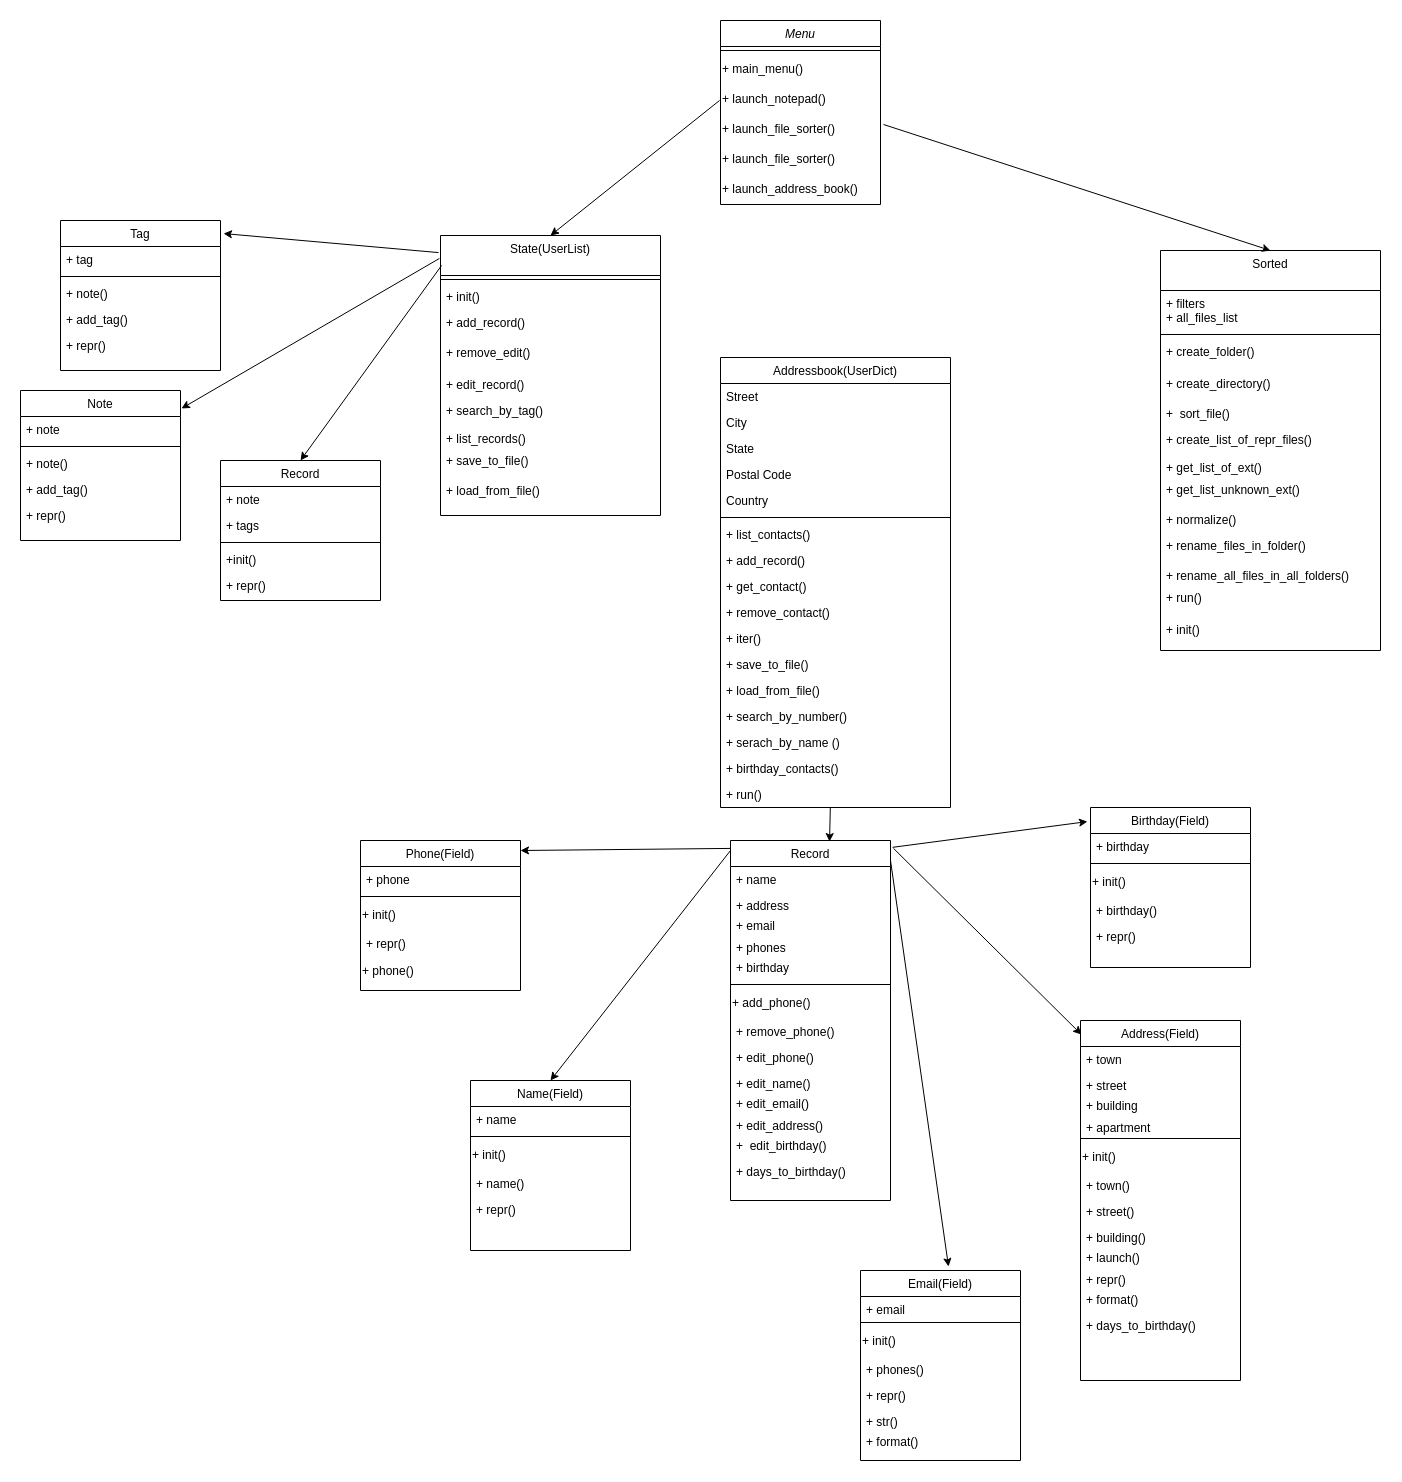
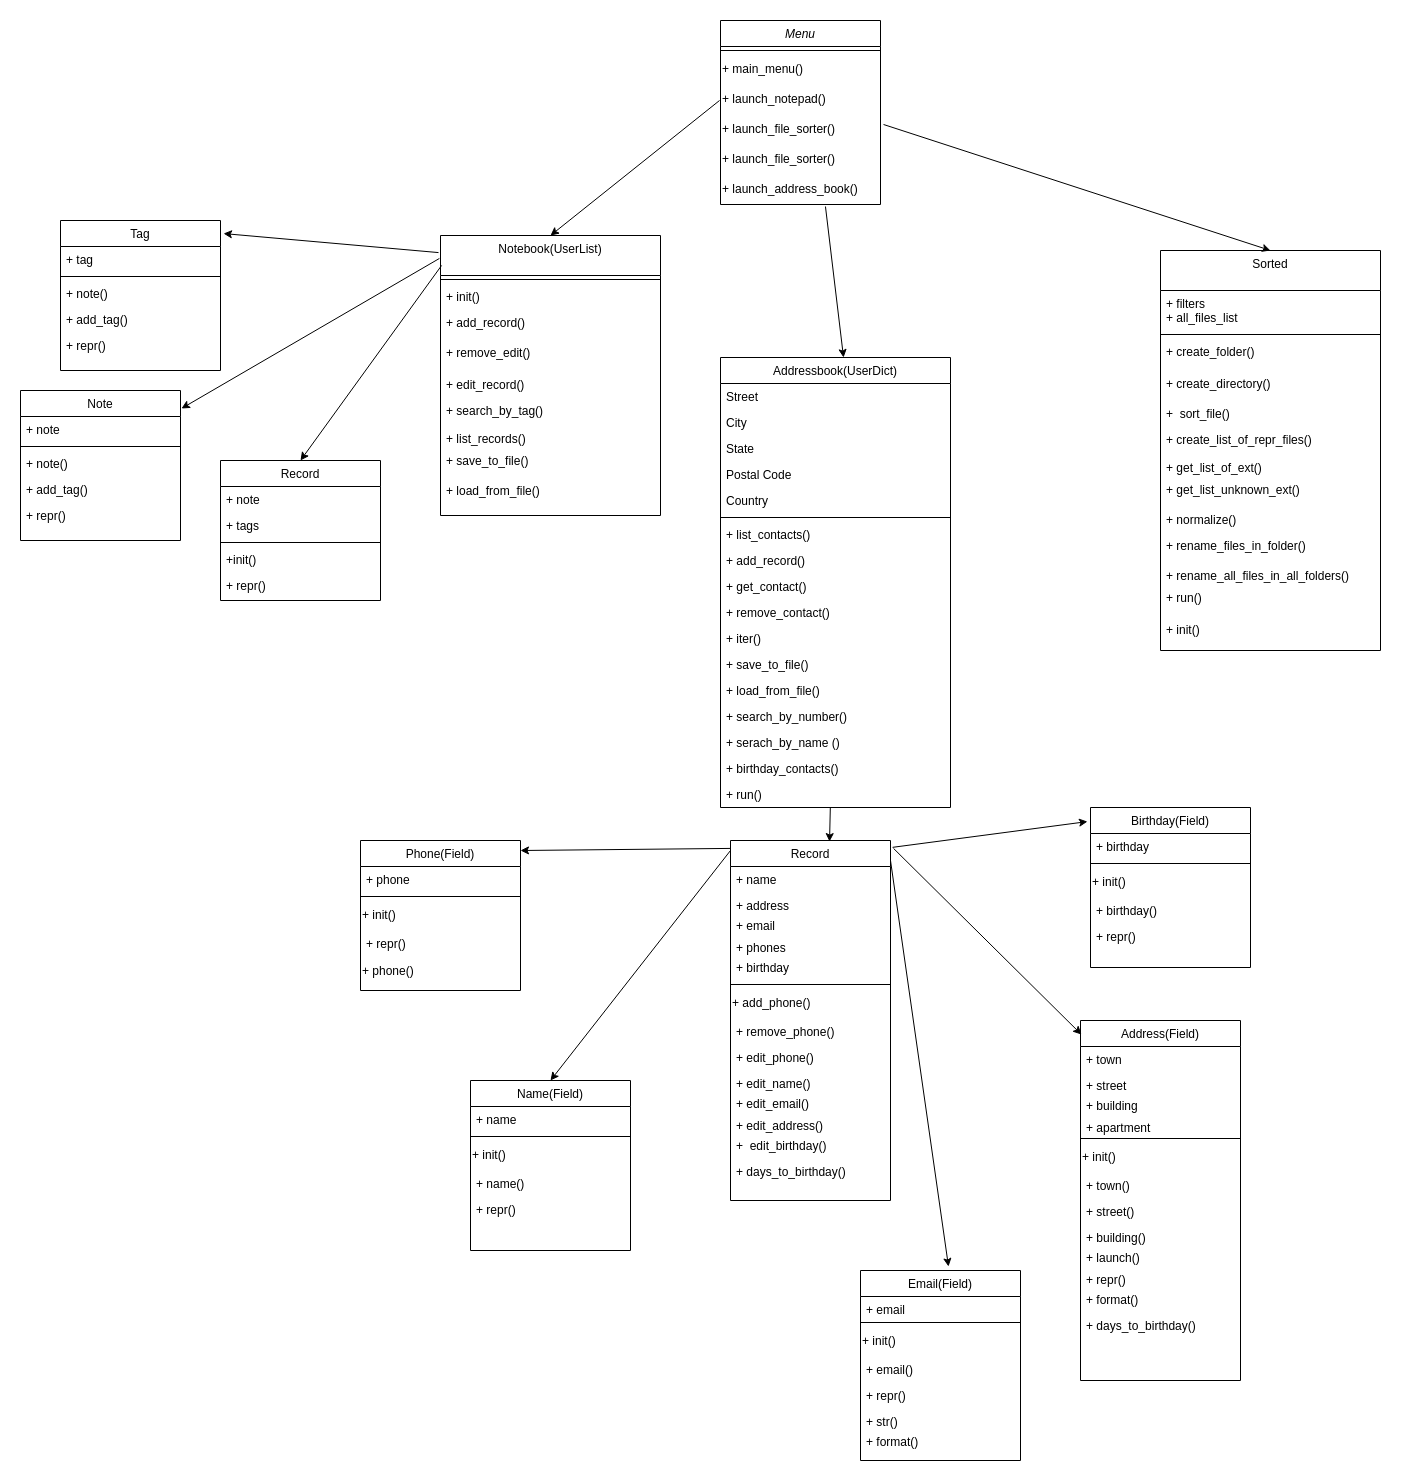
node "State(UserList)": label "State(UserList)" -> "Notebook(UserList)"
edge "+ launch_address_book()" -> "Addressbook(UserDict)": added
node "+ phones()": label "+ phones()" -> "+ email()"
